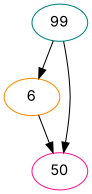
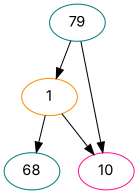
node "99": label "99" -> "79"
node "6": label "6" -> "1"
node "68": added
node "50": label "50" -> "10"
